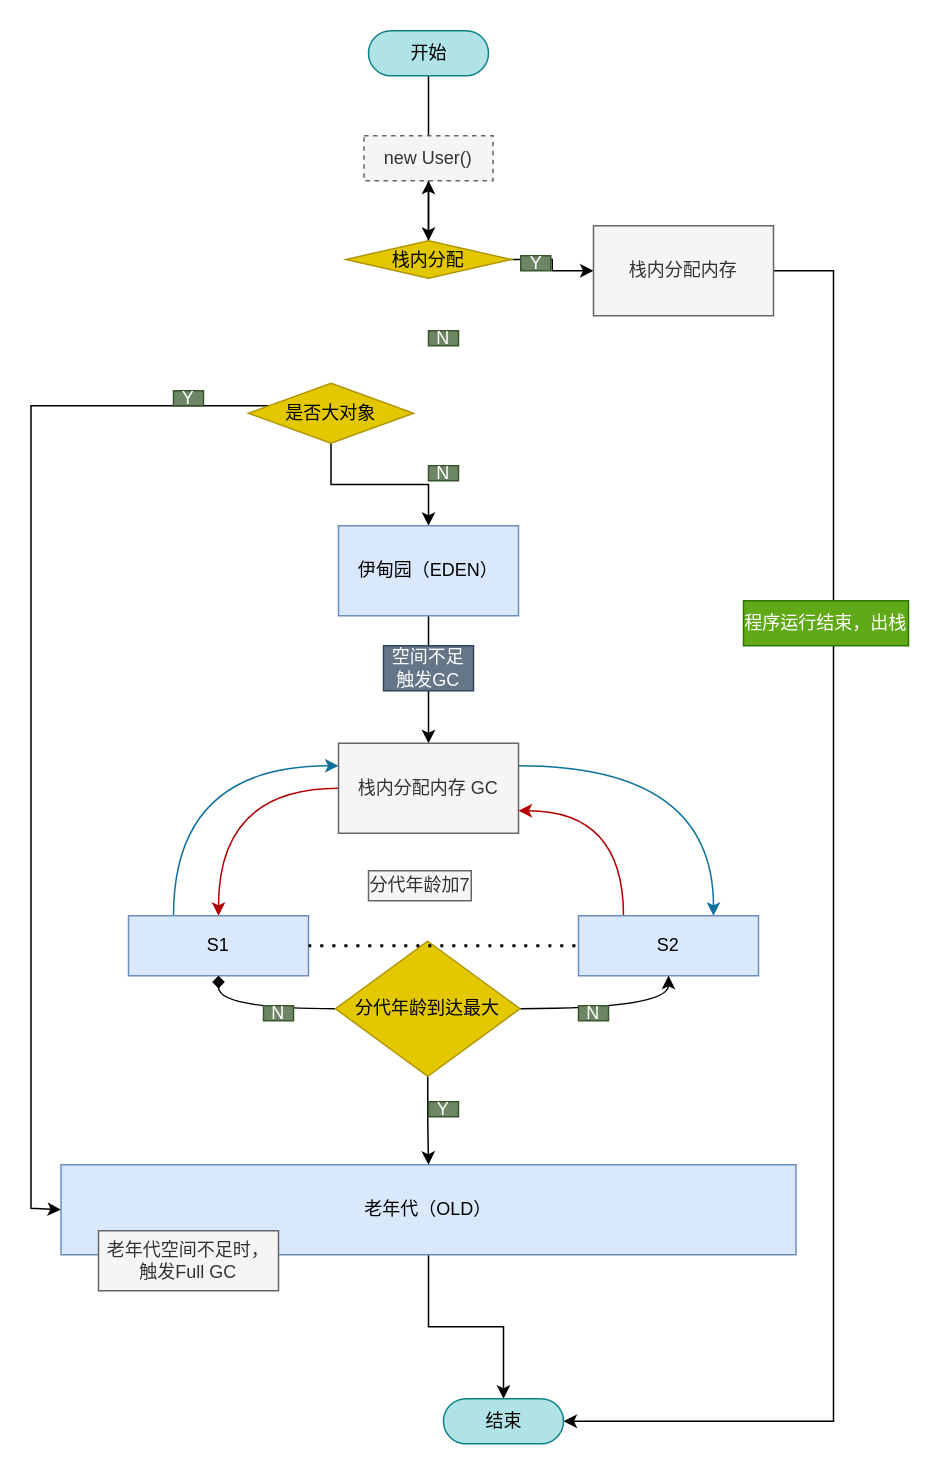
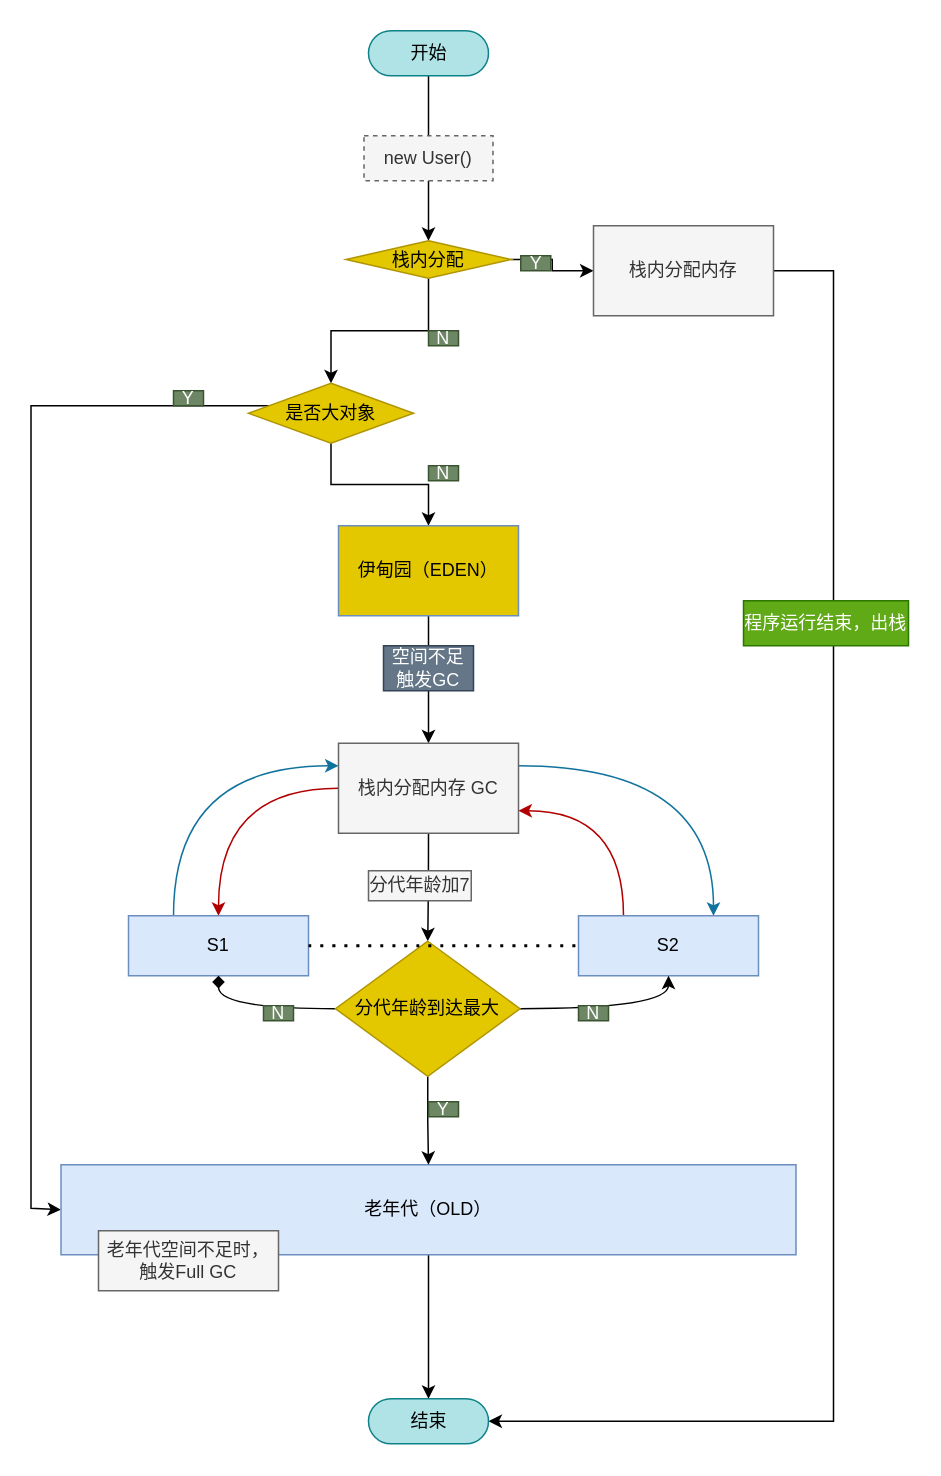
edge "栈内分配" -> "new User()": now "栈内分配" -> "是否大对象"
node "伊甸园（EDEN）": fillcolor #dae8fc -> #e3c800
edge "栈内分配内存 GC" -> "分代年龄到达最大": added
node "结束": moved (503, 1421) -> (428, 1421)
